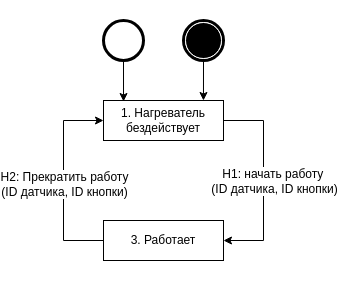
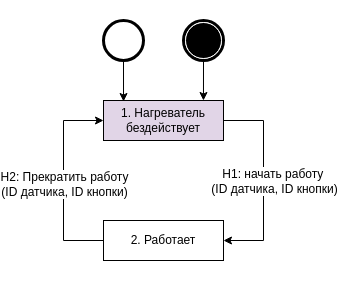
node "1. Нагреватель бездействует": fillcolor #ffffff -> #e1d5e7
node "3. Работает": label "3. Работает" -> "2. Работает"
